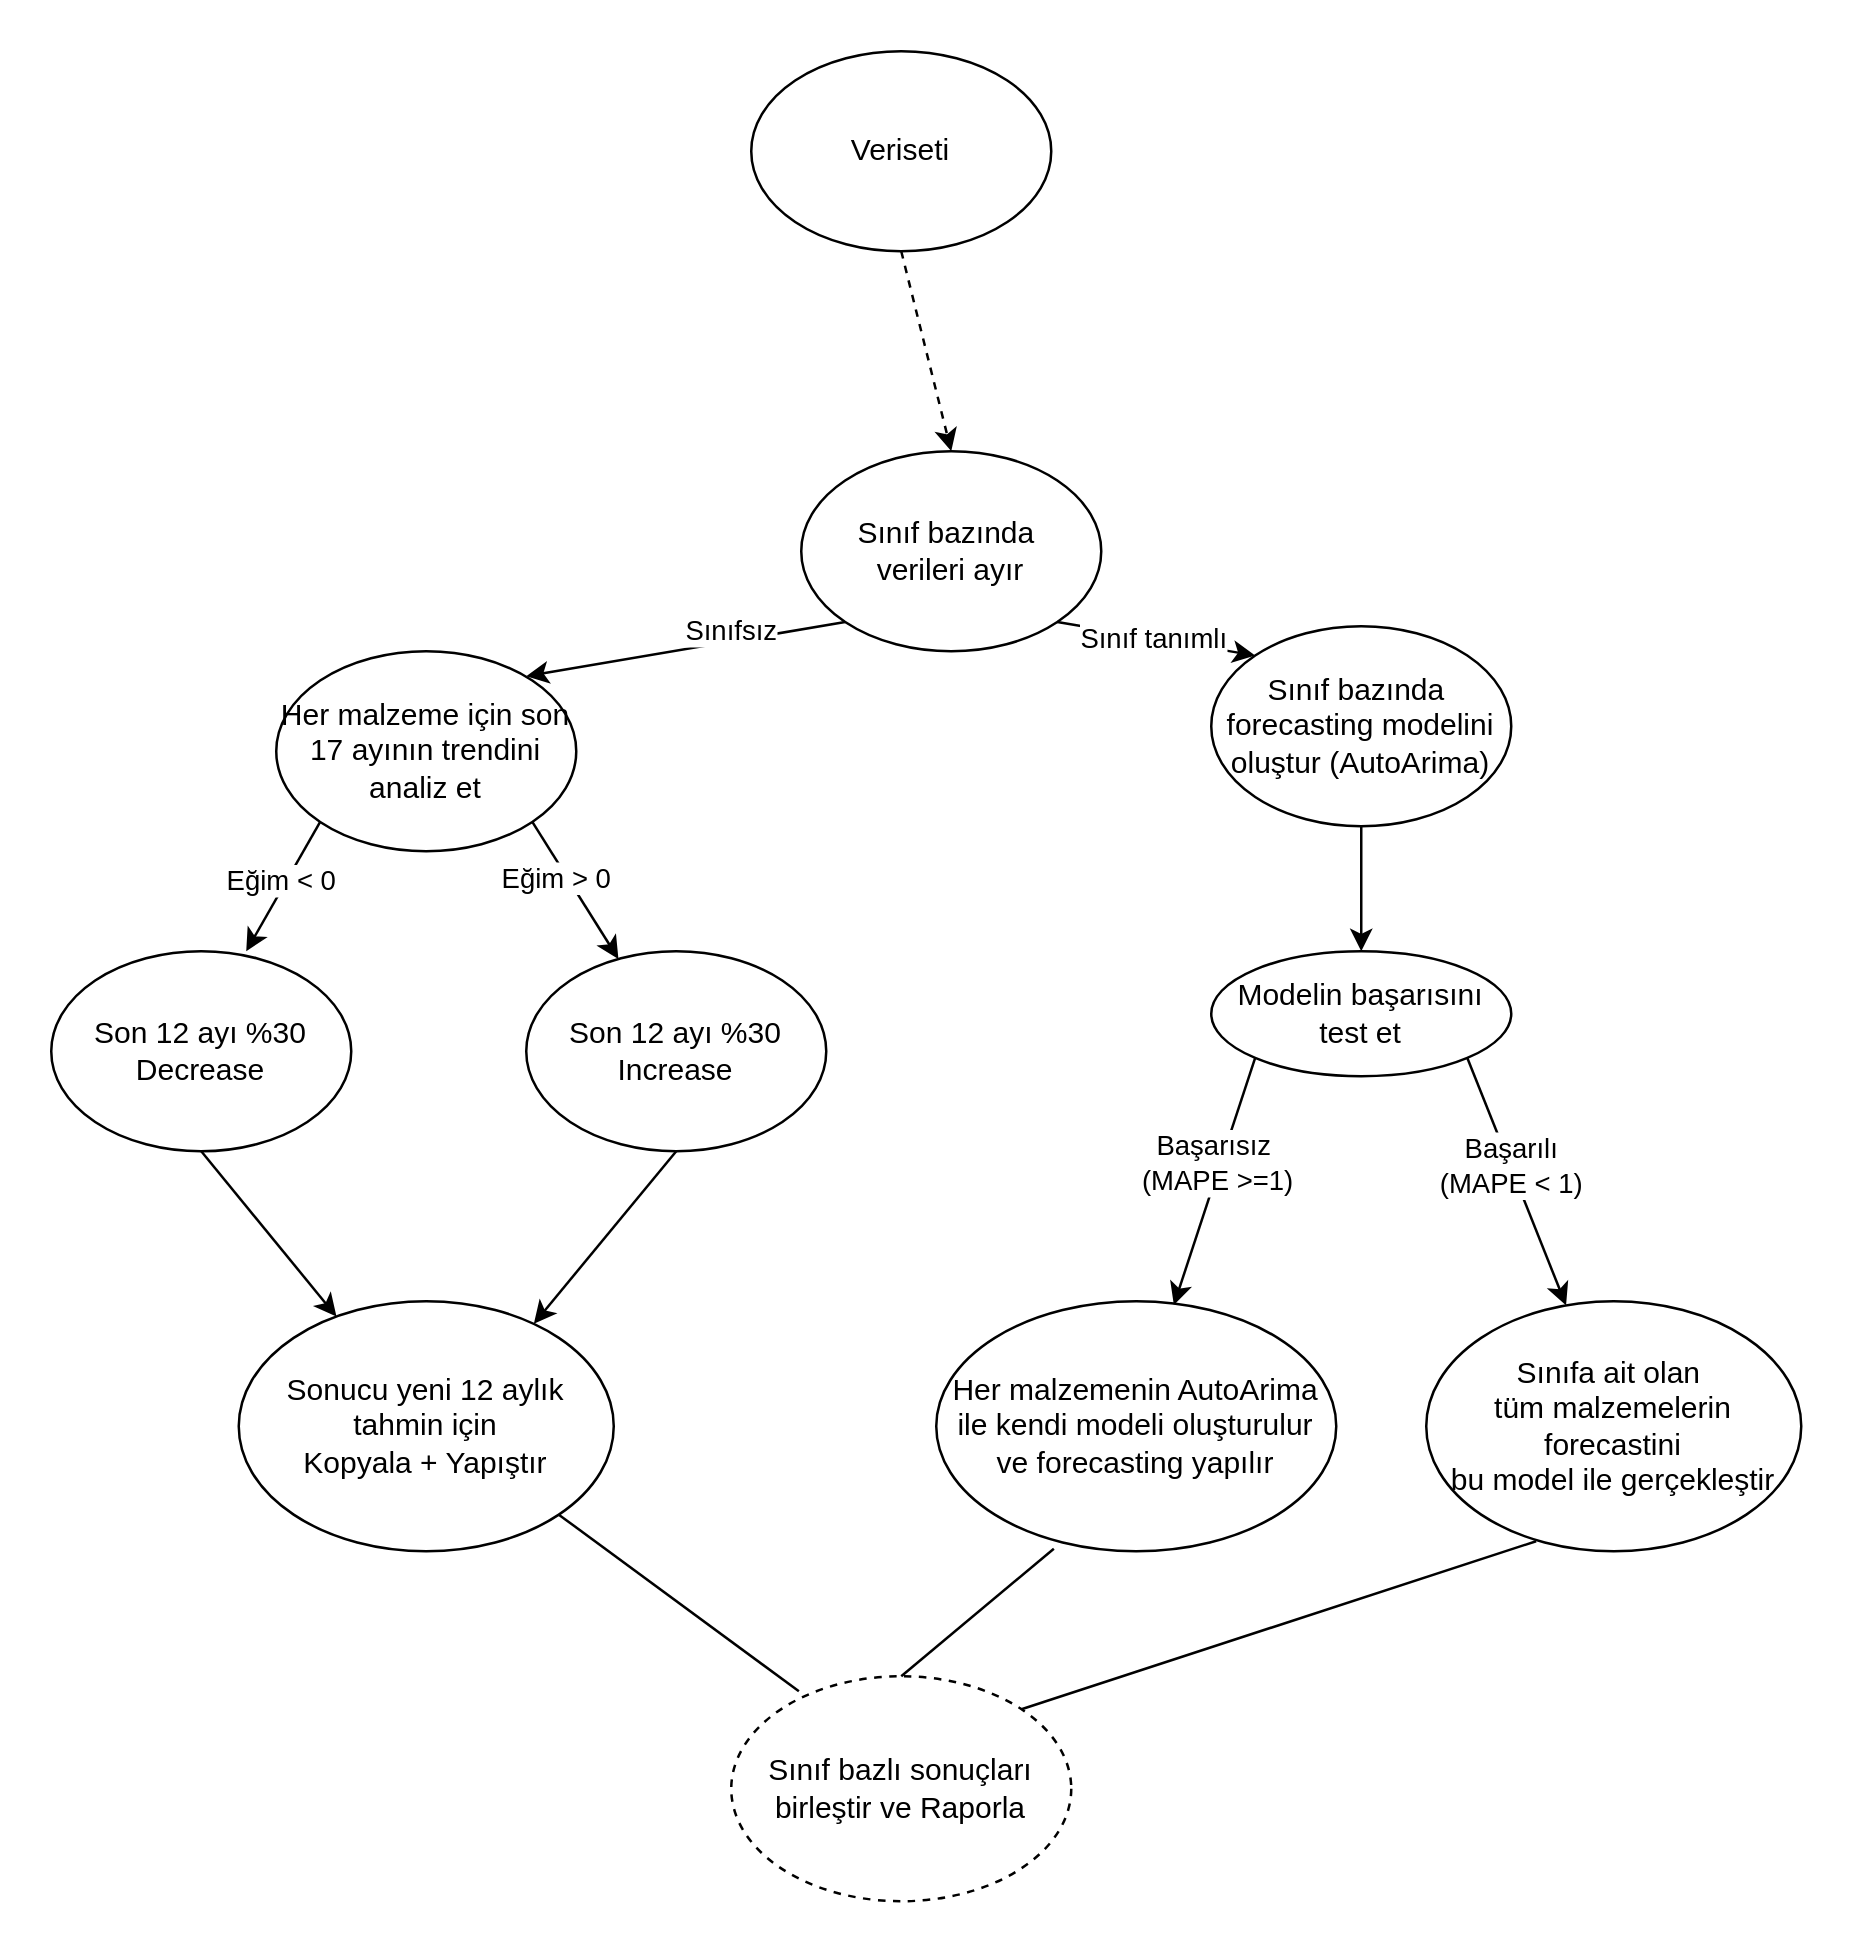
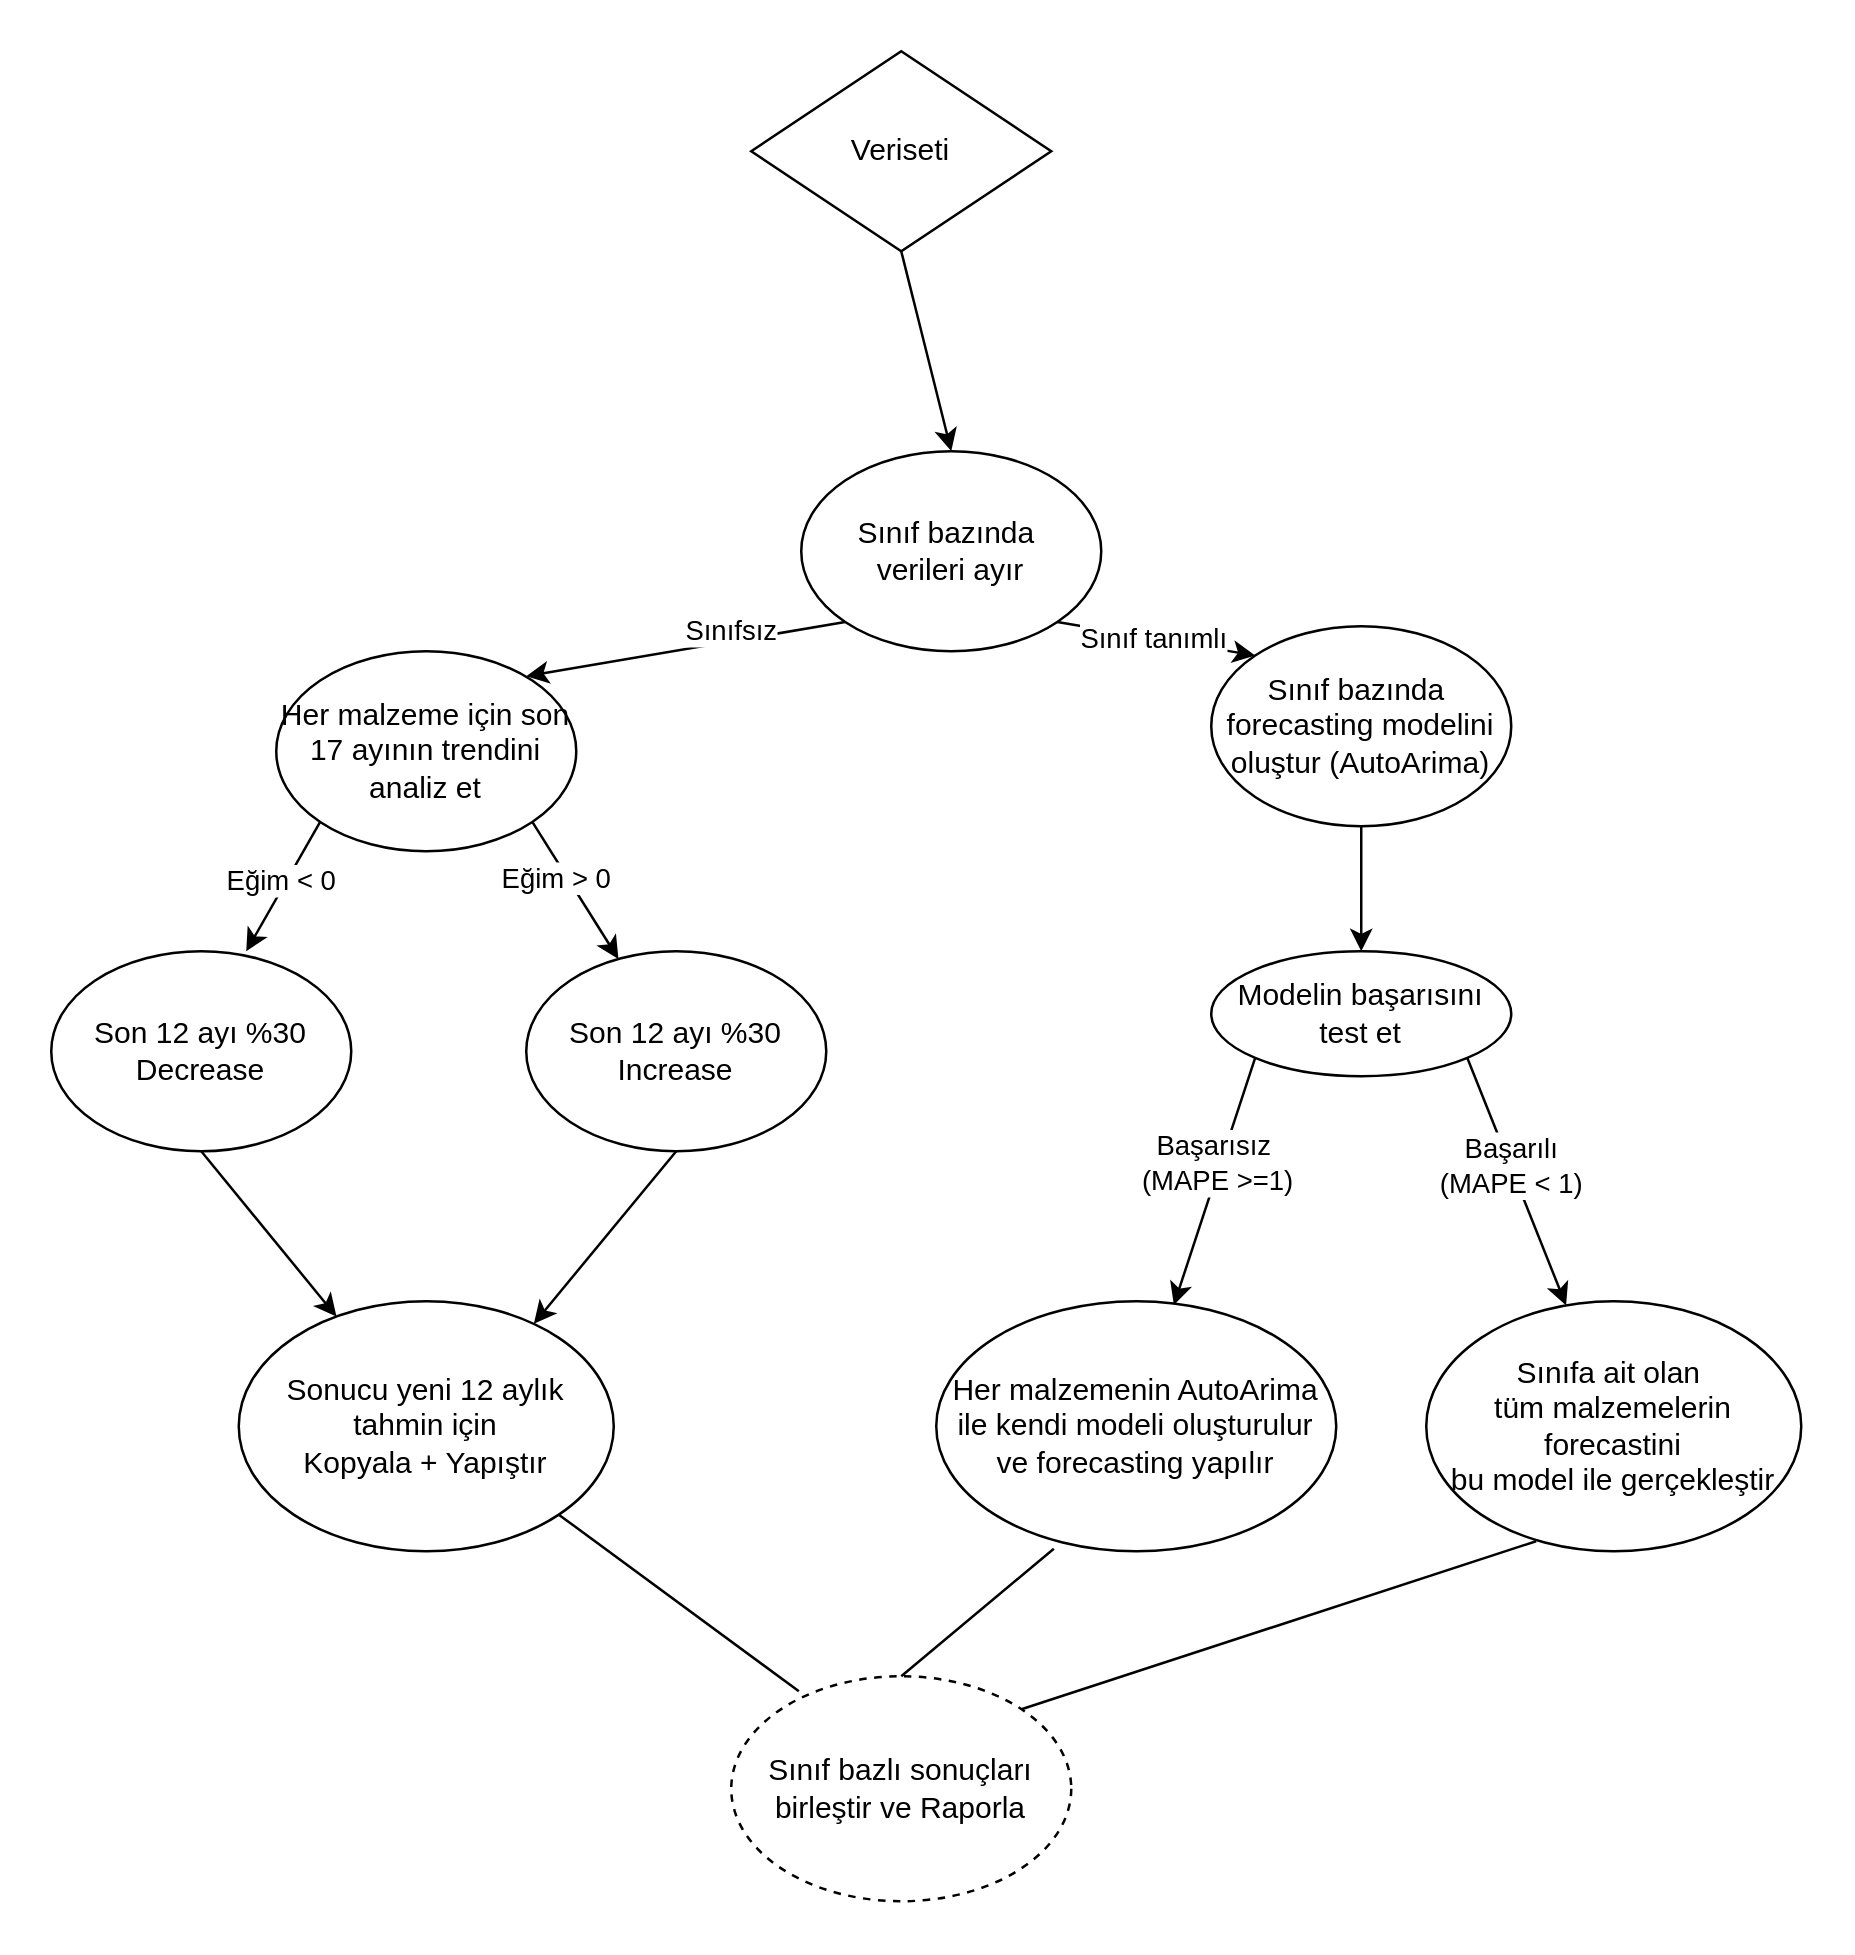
node "Veriseti": shape ellipse -> diamond
edge "Veriseti" -> "Sınıf bazında verileri ayır": style dashed -> solid
